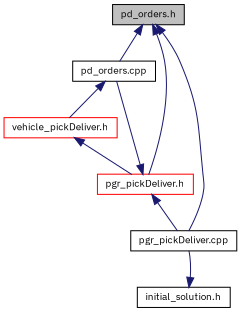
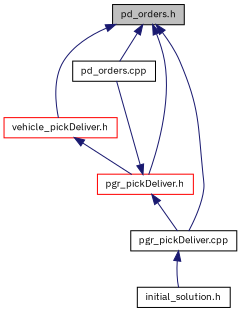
edge "vehicle_pickDeliver.h" -> "pd_orders.cpp": now "vehicle_pickDeliver.h" -> "pd_orders.h"
edge "pgr_pickDeliver.cpp" -> "initial_solution.h": reversed
